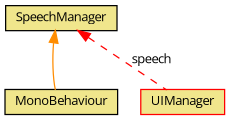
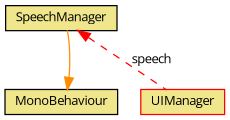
edge "MonoBehaviour" -> "SpeechManager": reversed
